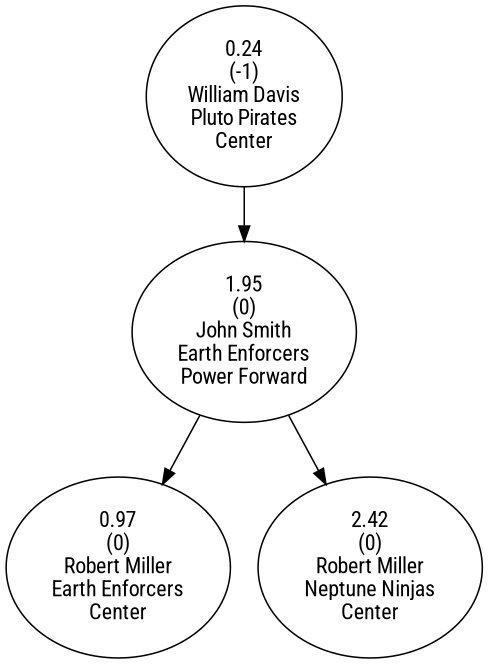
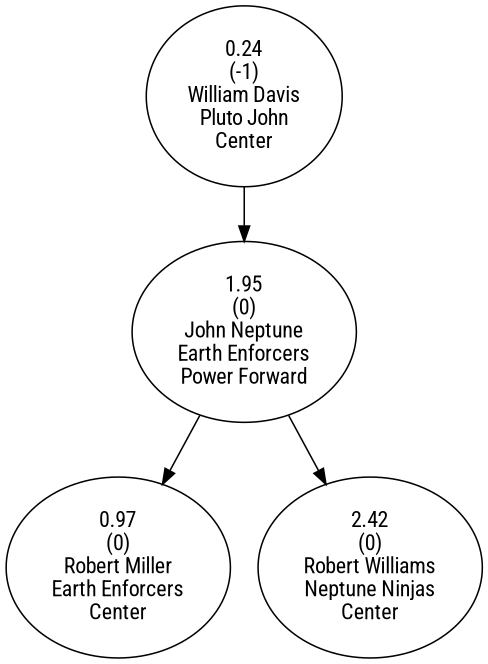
node "0.24 (-1) William Davis Pluto Pirates Center": label "0.24 (-1) William Davis Pluto Pirates Center" -> "0.24 (-1) William Davis Pluto John Center"
node "1.95 (0) John Smith Earth Enforcers Power Forward": label "1.95 (0) John Smith Earth Enforcers Power Forward" -> "1.95 (0) John Neptune Earth Enforcers Power Forward"
node "2.42 (0) Robert Miller Neptune Ninjas Center": label "2.42 (0) Robert Miller Neptune Ninjas Center" -> "2.42 (0) Robert Williams Neptune Ninjas Center"
